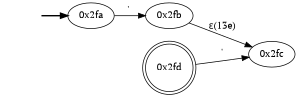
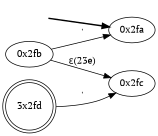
edge "0x2fa" -> "0x2fb": reversed
edge "0x2fb" -> "0x2fc": label "ε(13e)" -> "ε(23e)"
node "0x2fd": label "0x2fd" -> "3x2fd"
